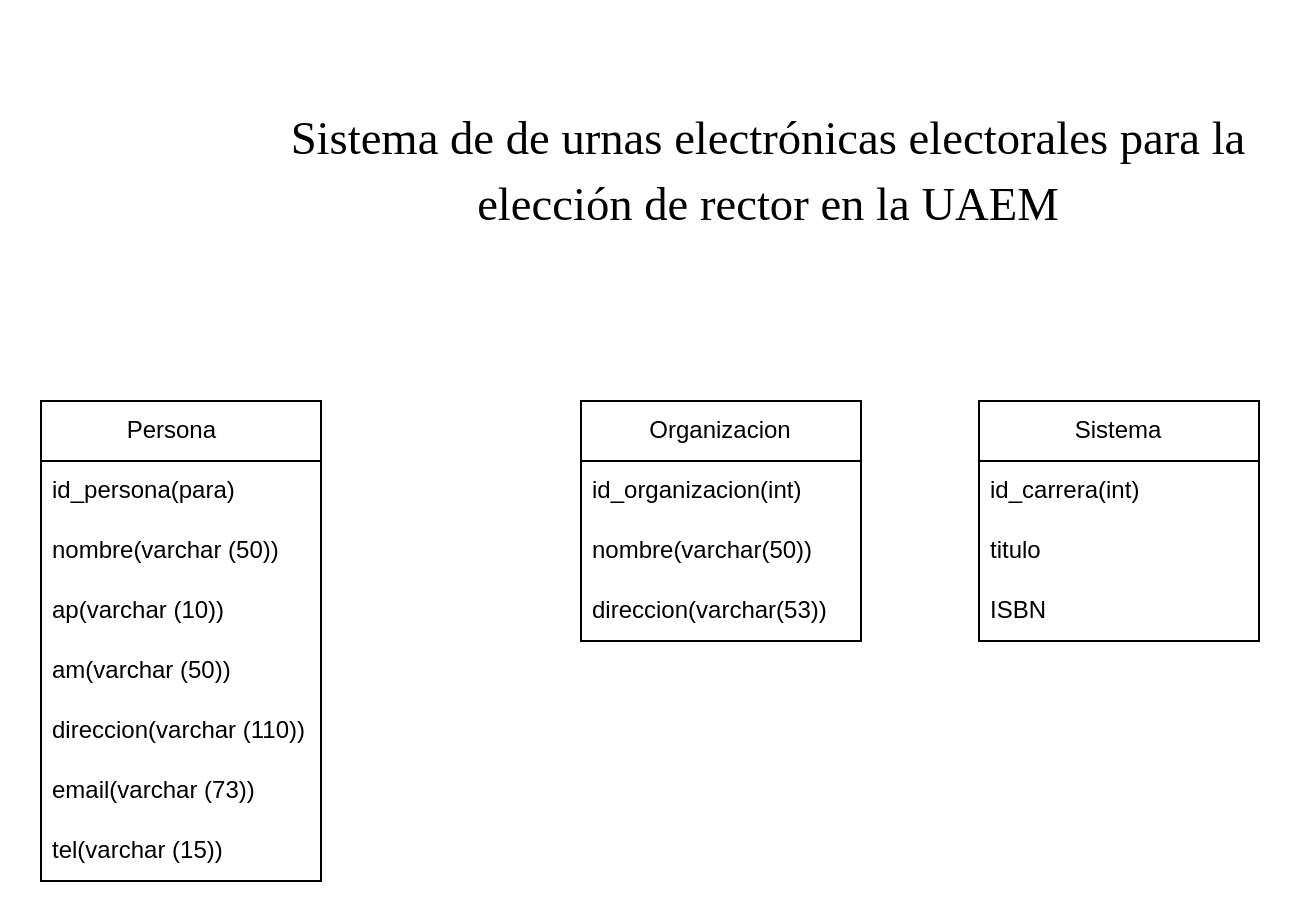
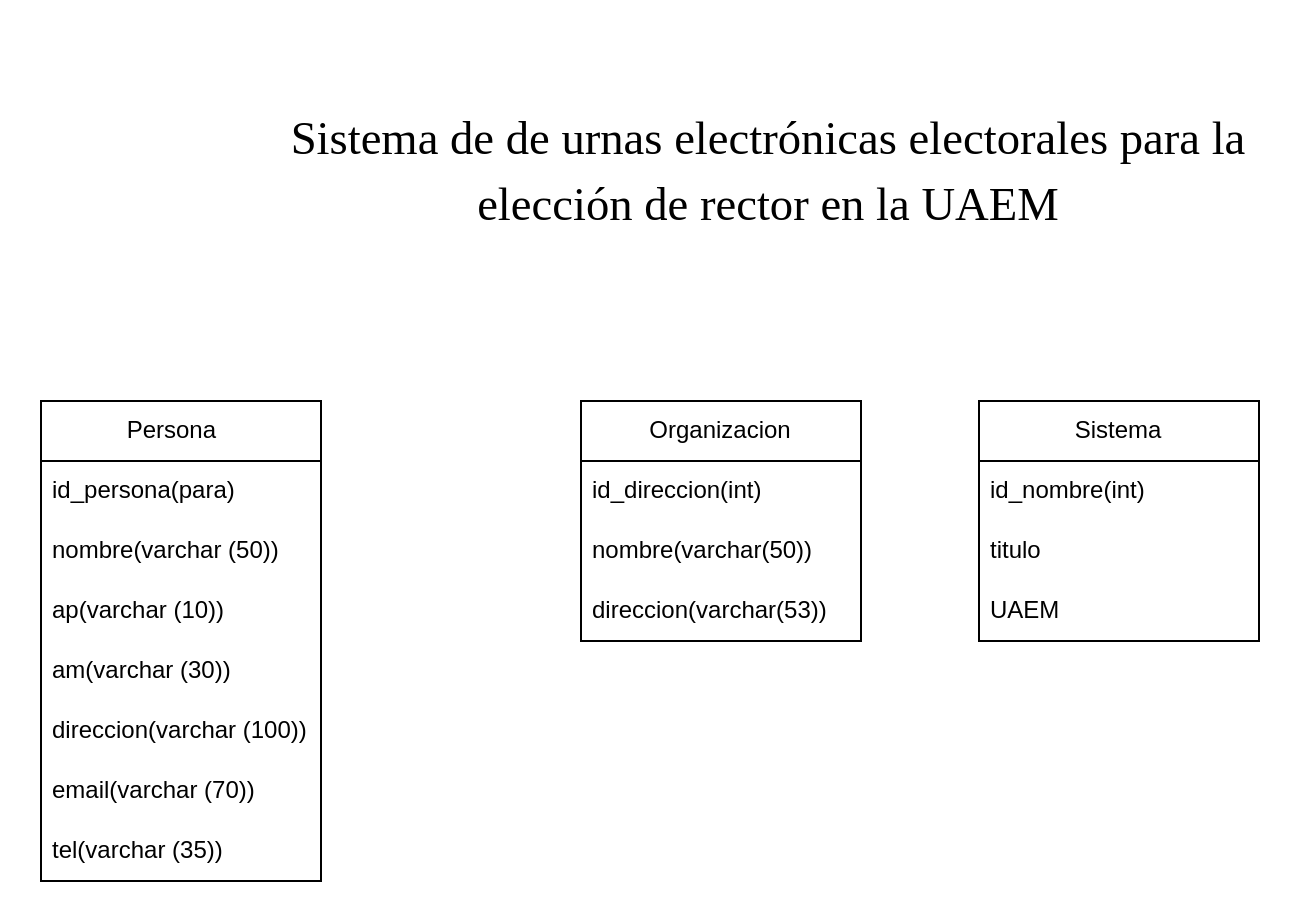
node "id_organizacion(int)": label "id_organizacion(int)" -> "id_direccion(int)"
node "id_carrera(int)": label "id_carrera(int)" -> "id_nombre(int)"
node "ISBN": label "ISBN" -> "UAEM"
node "am(varchar (50))": label "am(varchar (50))" -> "am(varchar (30))"
node "direccion(varchar (110))": label "direccion(varchar (110))" -> "direccion(varchar (100))"
node "email(varchar (73))": label "email(varchar (73))" -> "email(varchar (70))"
node "tel(varchar (15))": label "tel(varchar (15))" -> "tel(varchar (35))"
